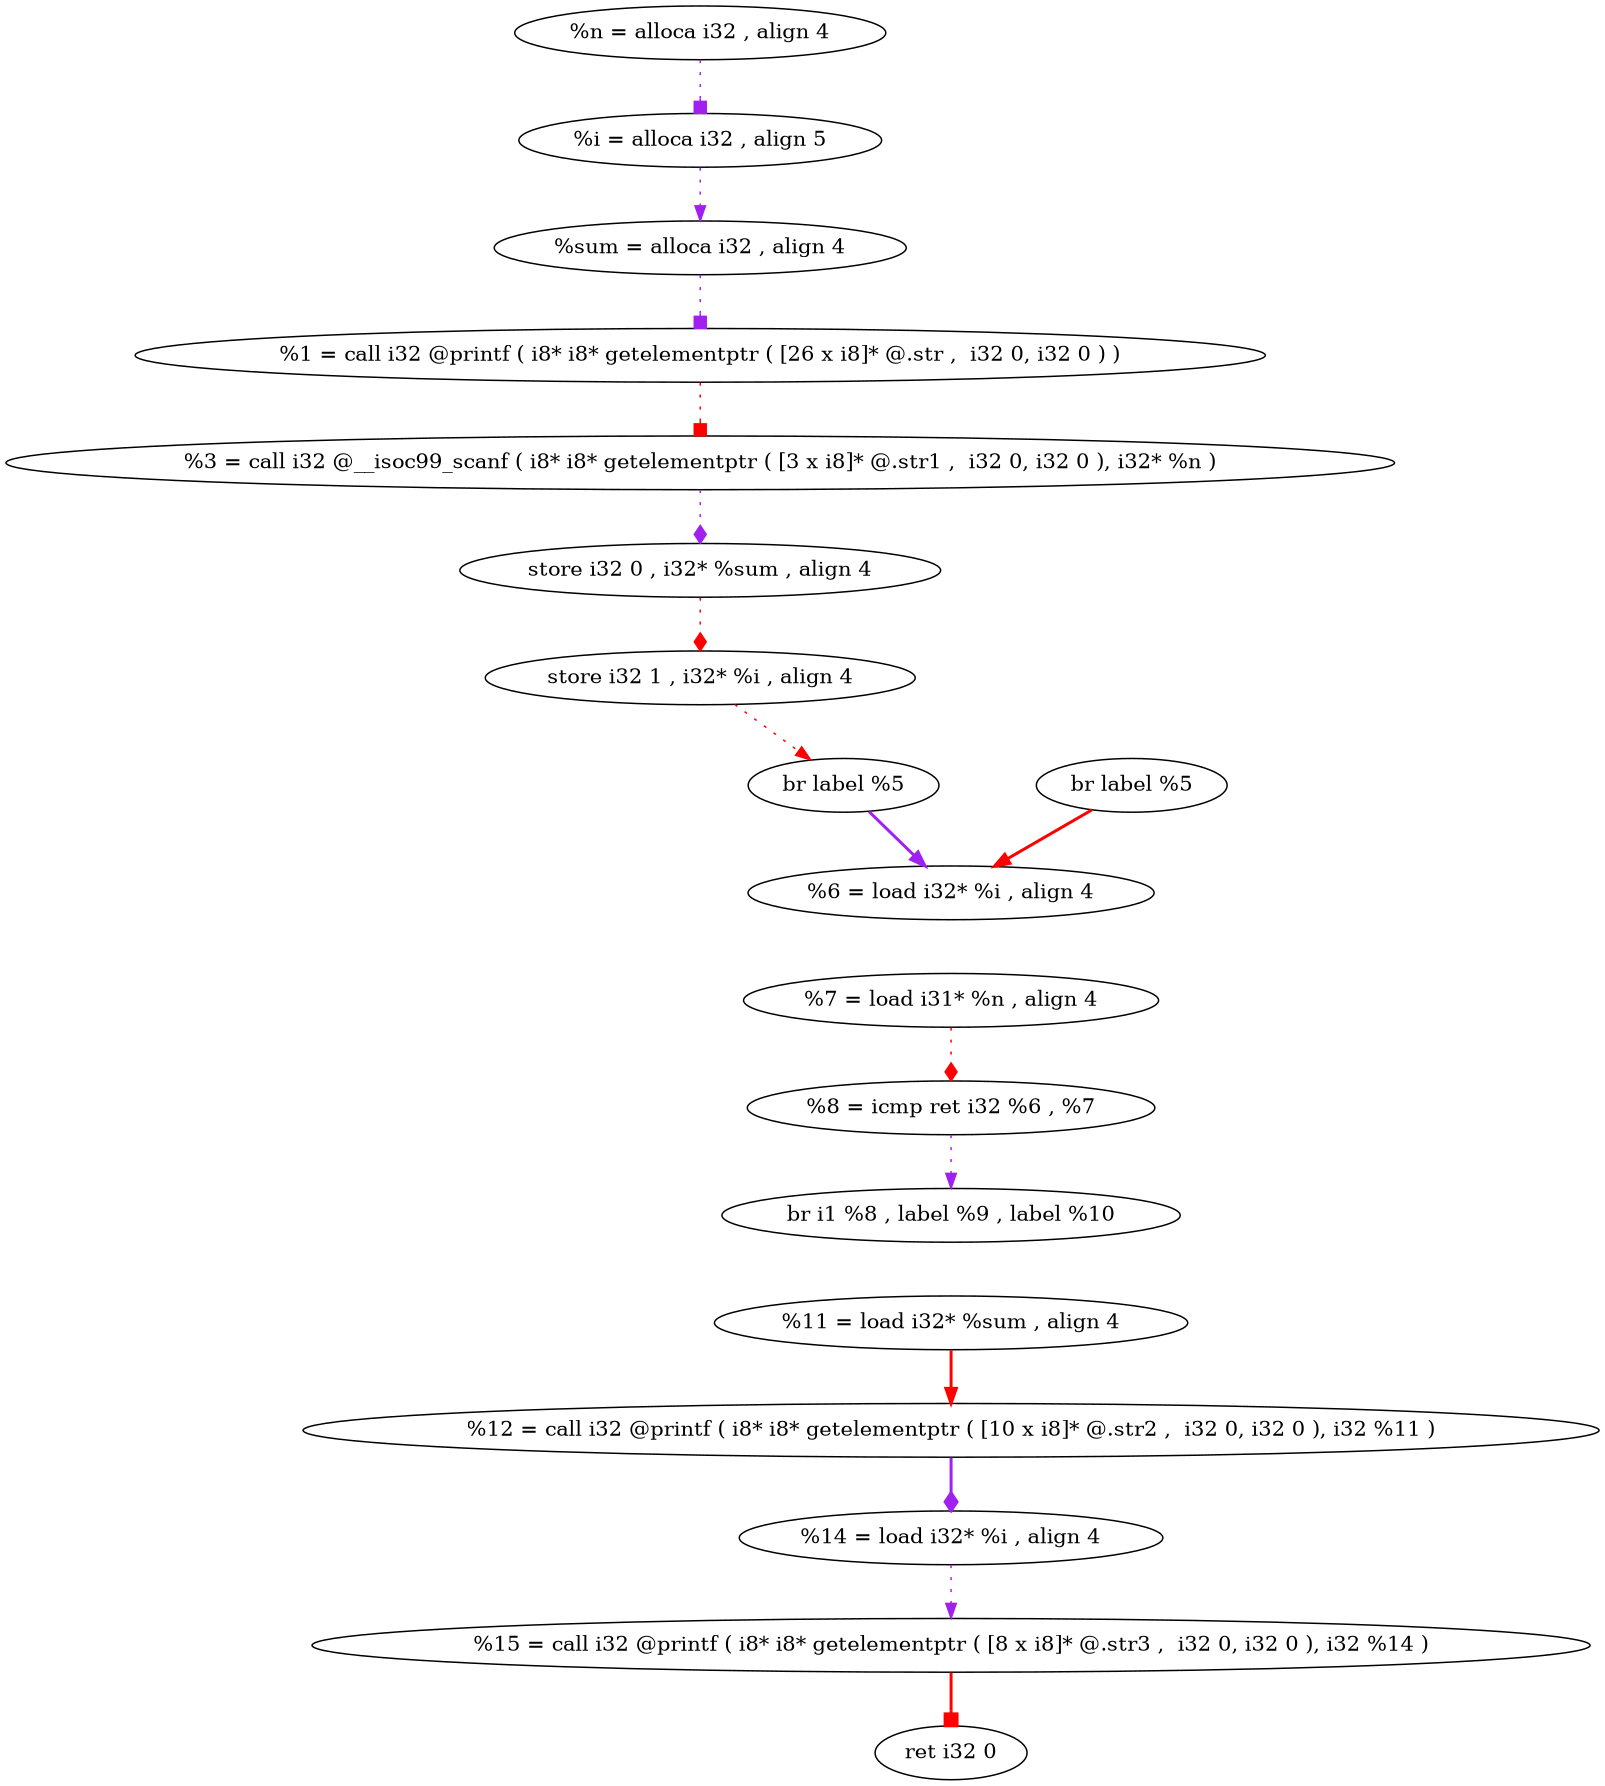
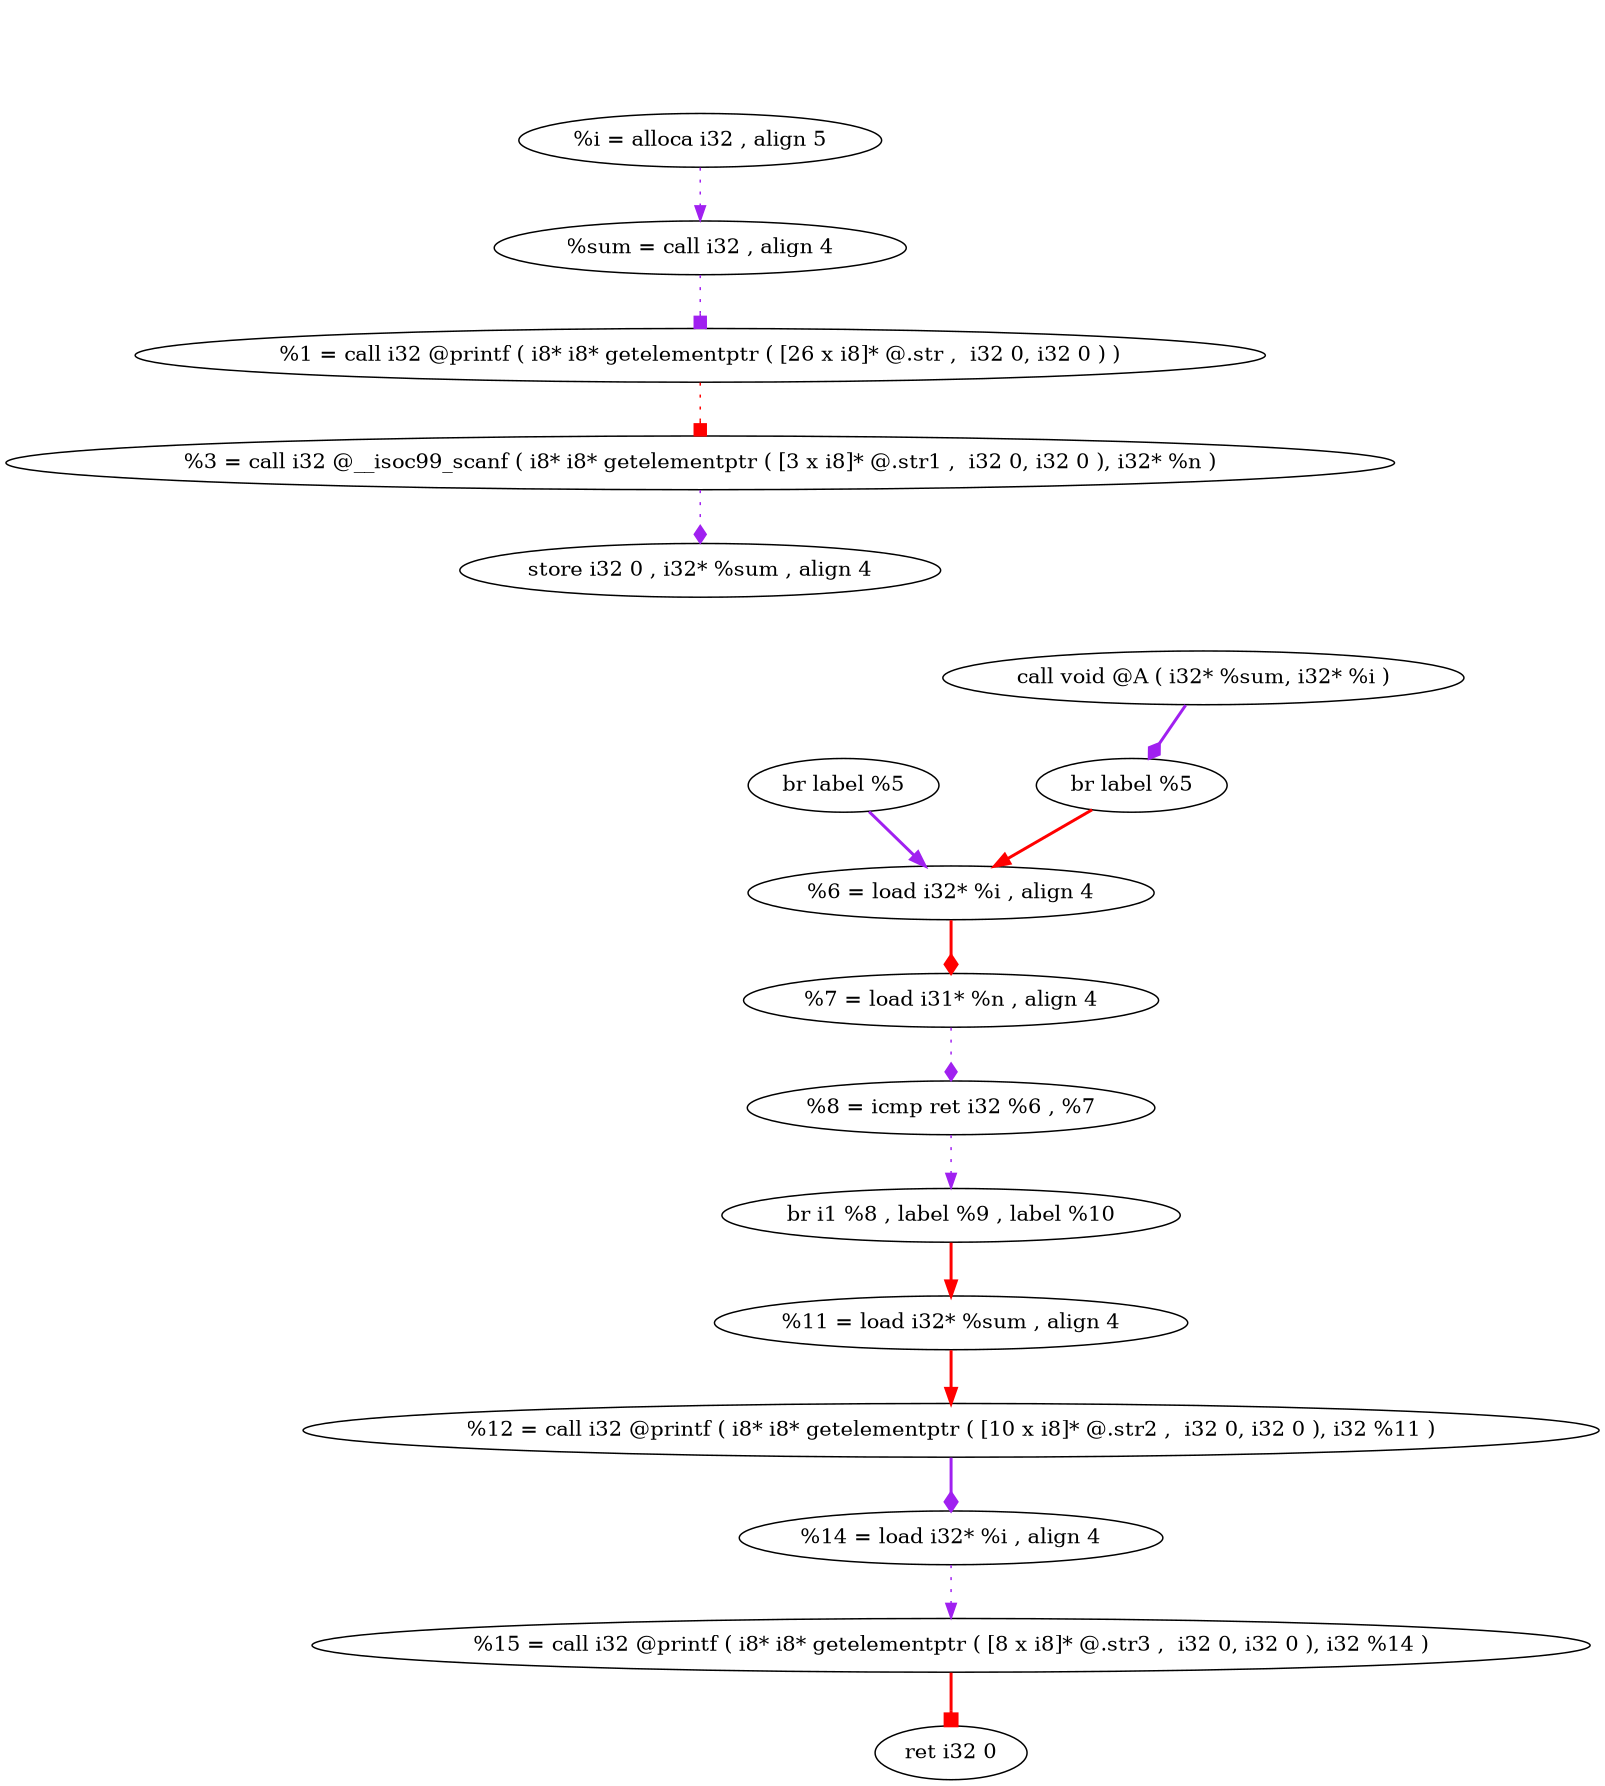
node "%n = alloca i32 , align 4": removed
node "%sum = alloca i32 , align 4": label "%sum = alloca i32 , align 4" -> "%sum = call i32 , align 4"
node "store i32 1 , i32* %i , align 4": removed
node "call void @A ( i32* %sum, i32* %i )": added
edge "%6 = load i32* %i , align 4" -> "%7 = load i31* %n , align 4": added
edge "%7 = load i31* %n , align 4" -> "%8 = icmp ret i32 %6 , %7": color red -> purple
edge "br i1 %8 , label %9 , label %10" -> "%11 = load i32* %sum , align 4": added
